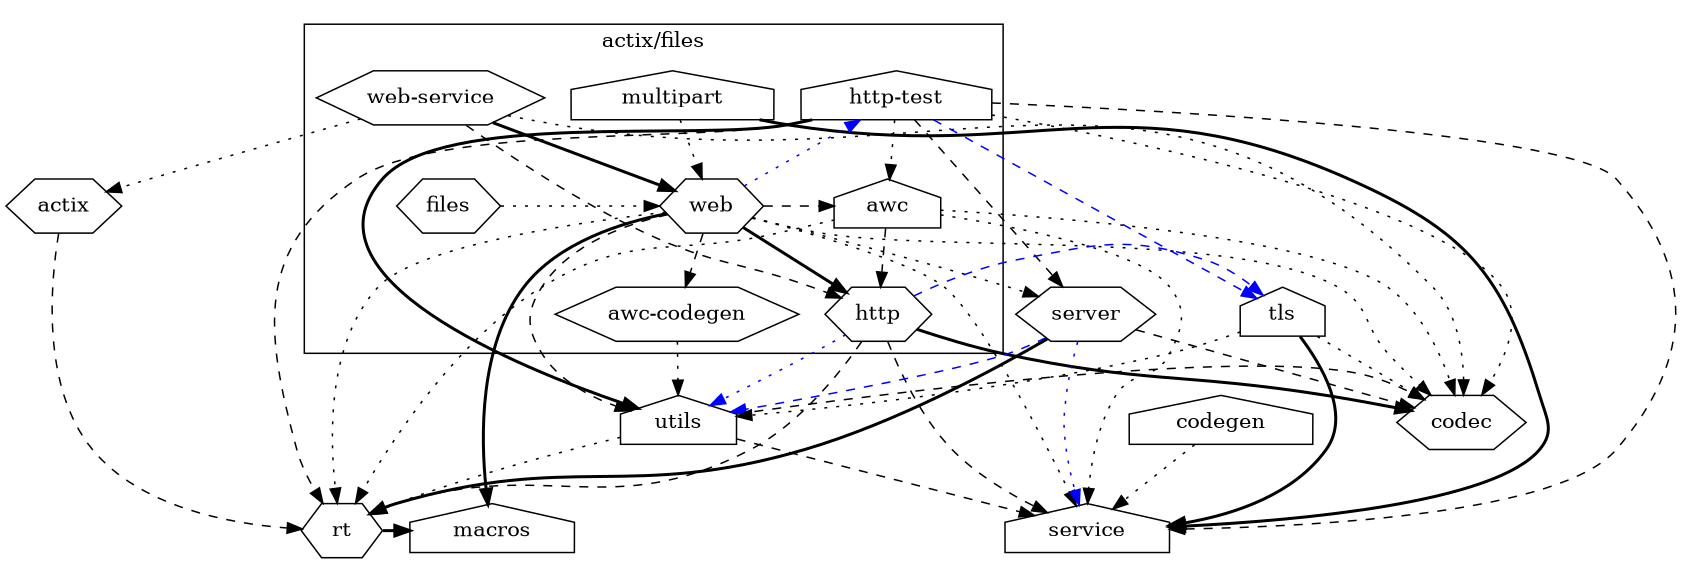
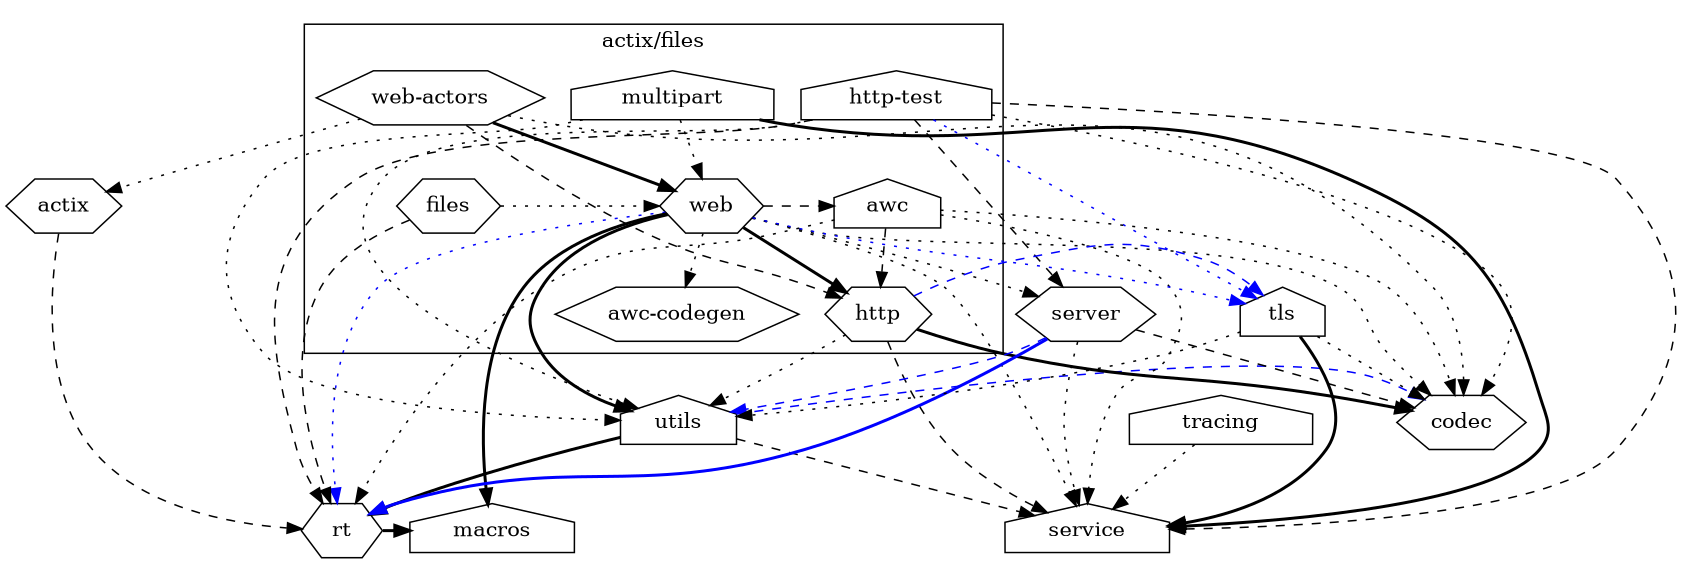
node "web-service": label "web-service" -> "web-actors"
edge "http-test" -> "awc": removed
edge "web" -> "http-test": now "web" -> "tls"
edge "http-test" -> "utils": style bold -> dotted
edge "http-test" -> "tls": style dashed -> dotted
edge "web" -> "awc-codegen": style dashed -> dotted
edge "web" -> "rt": color black -> blue
edge "web" -> "utils": style dashed -> bold
edge "awc-codegen" -> "utils": now "multipart" -> "utils"
edge "http" -> "utils": color blue -> black
edge "utils" -> "codec": color black -> blue
edge "server" -> "service": color blue -> black
node "codegen": label "codegen" -> "tracing"
edge "server" -> "rt": color black -> blue
edge "utils" -> "rt": style dotted -> bold
edge "http" -> "rt": now "files" -> "rt"
